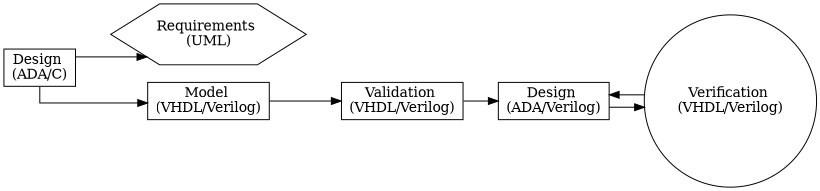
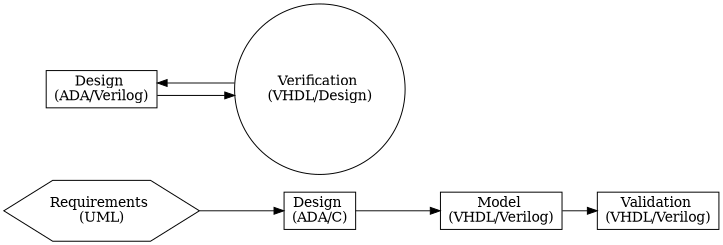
edge "Design (ADA/C)" -> "Requirements (UML)": reversed
edge "Validation (VHDL/Verilog)" -> "Design (ADA/Verilog)": removed
node "Verification (VHDL/Verilog)": label "Verification (VHDL/Verilog)" -> "Verification (VHDL/Design)"
